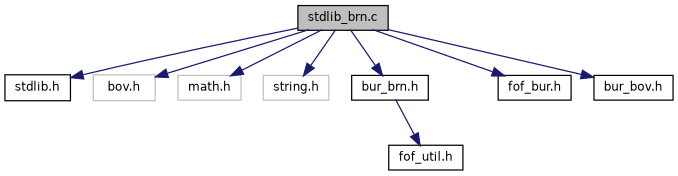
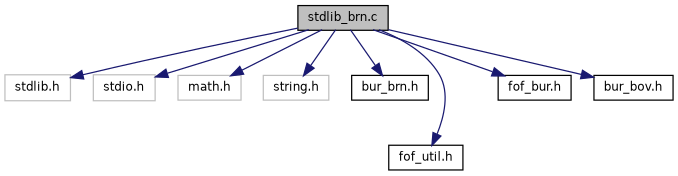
node "stdlib.h": color black -> grey75
node "bov.h": label "bov.h" -> "stdio.h"
edge "bur_brn.h" -> "fof_util.h": now "stdlib_brn.c" -> "fof_util.h"
